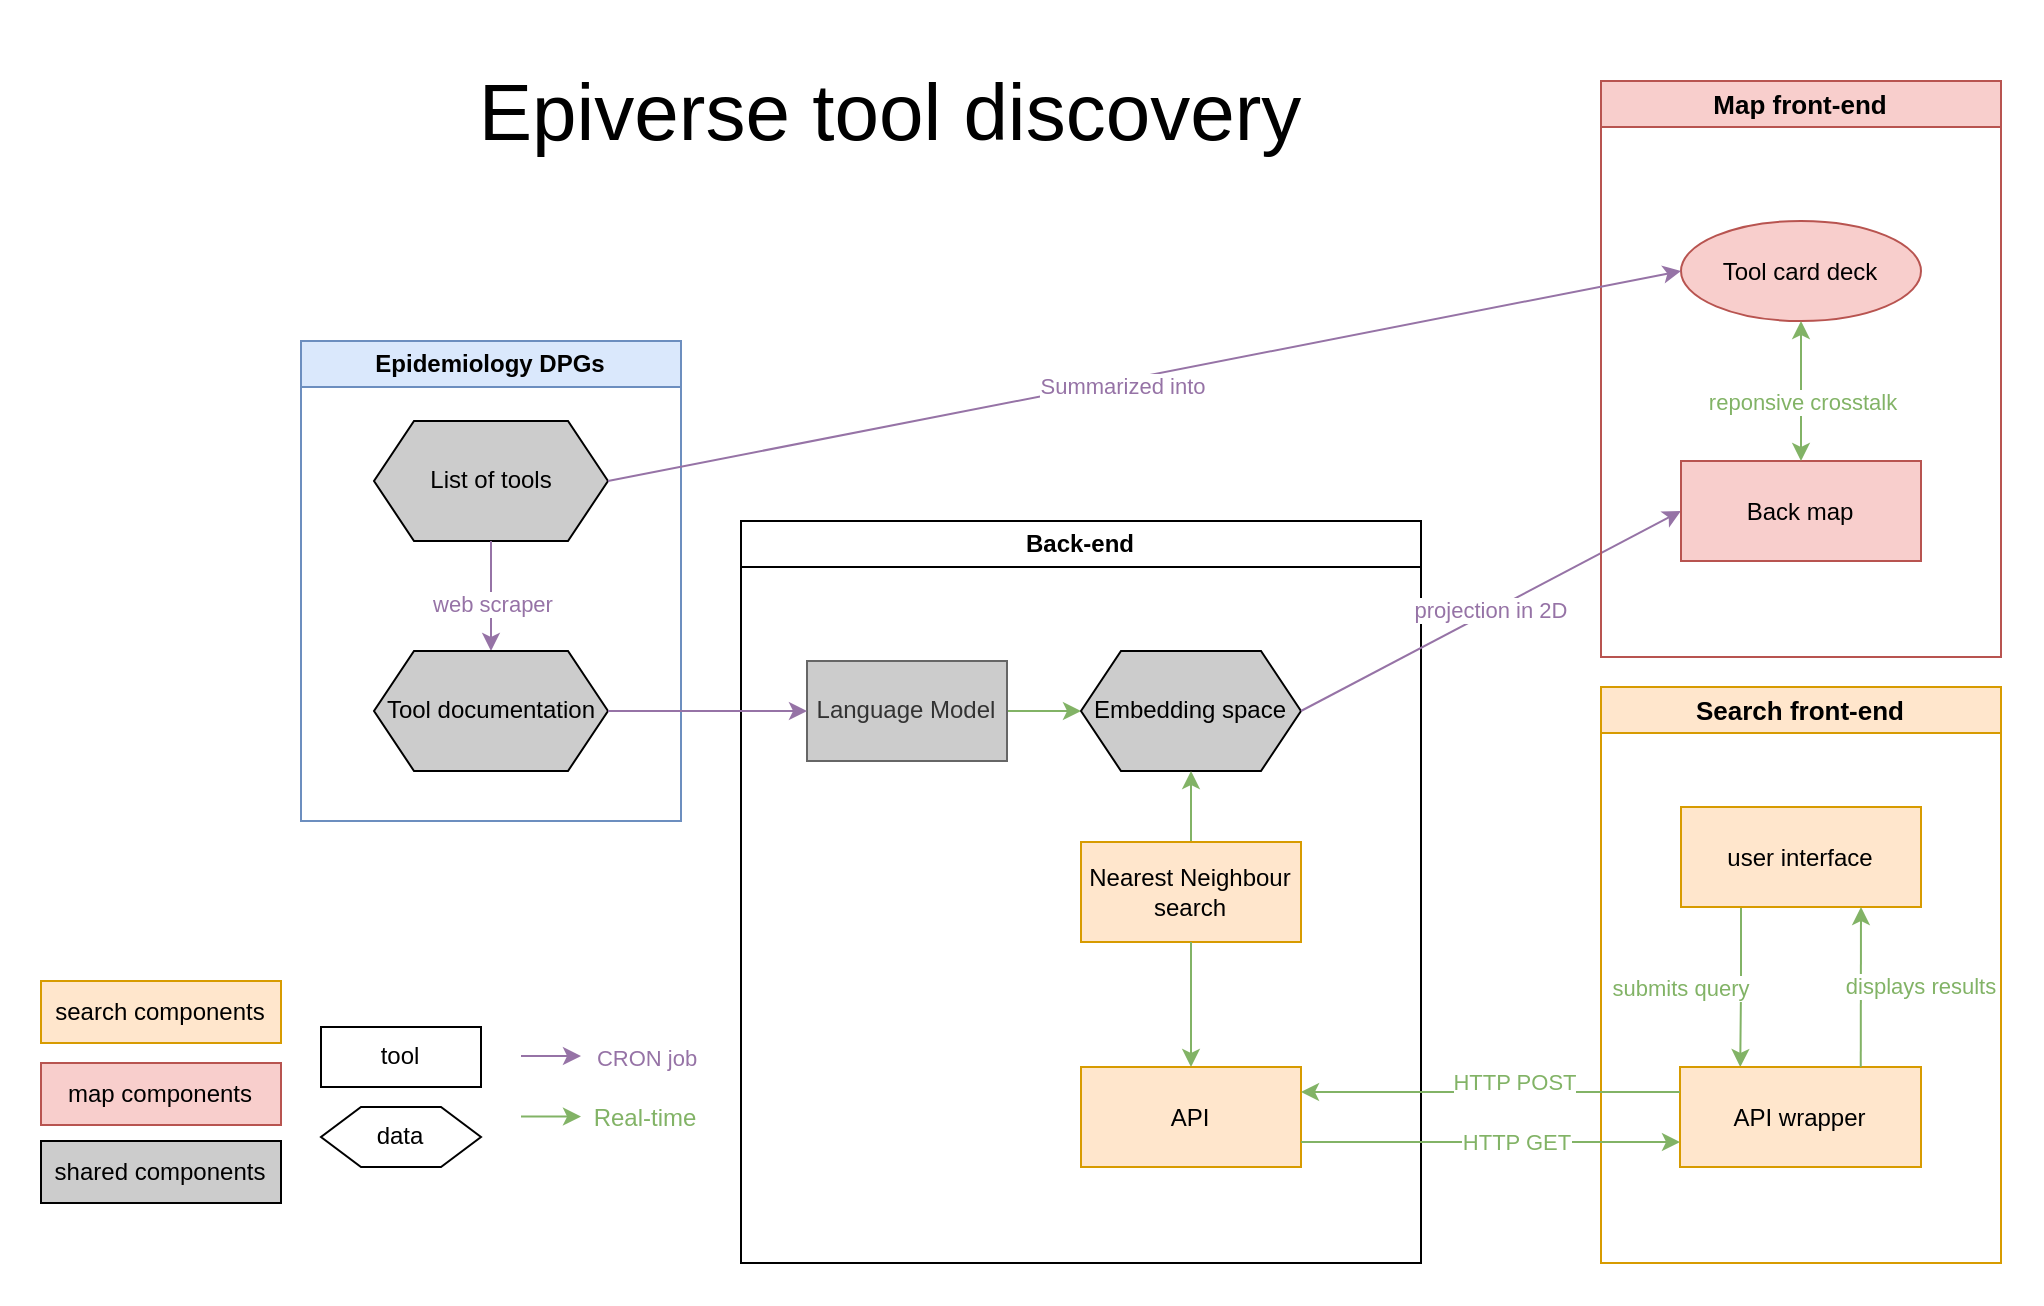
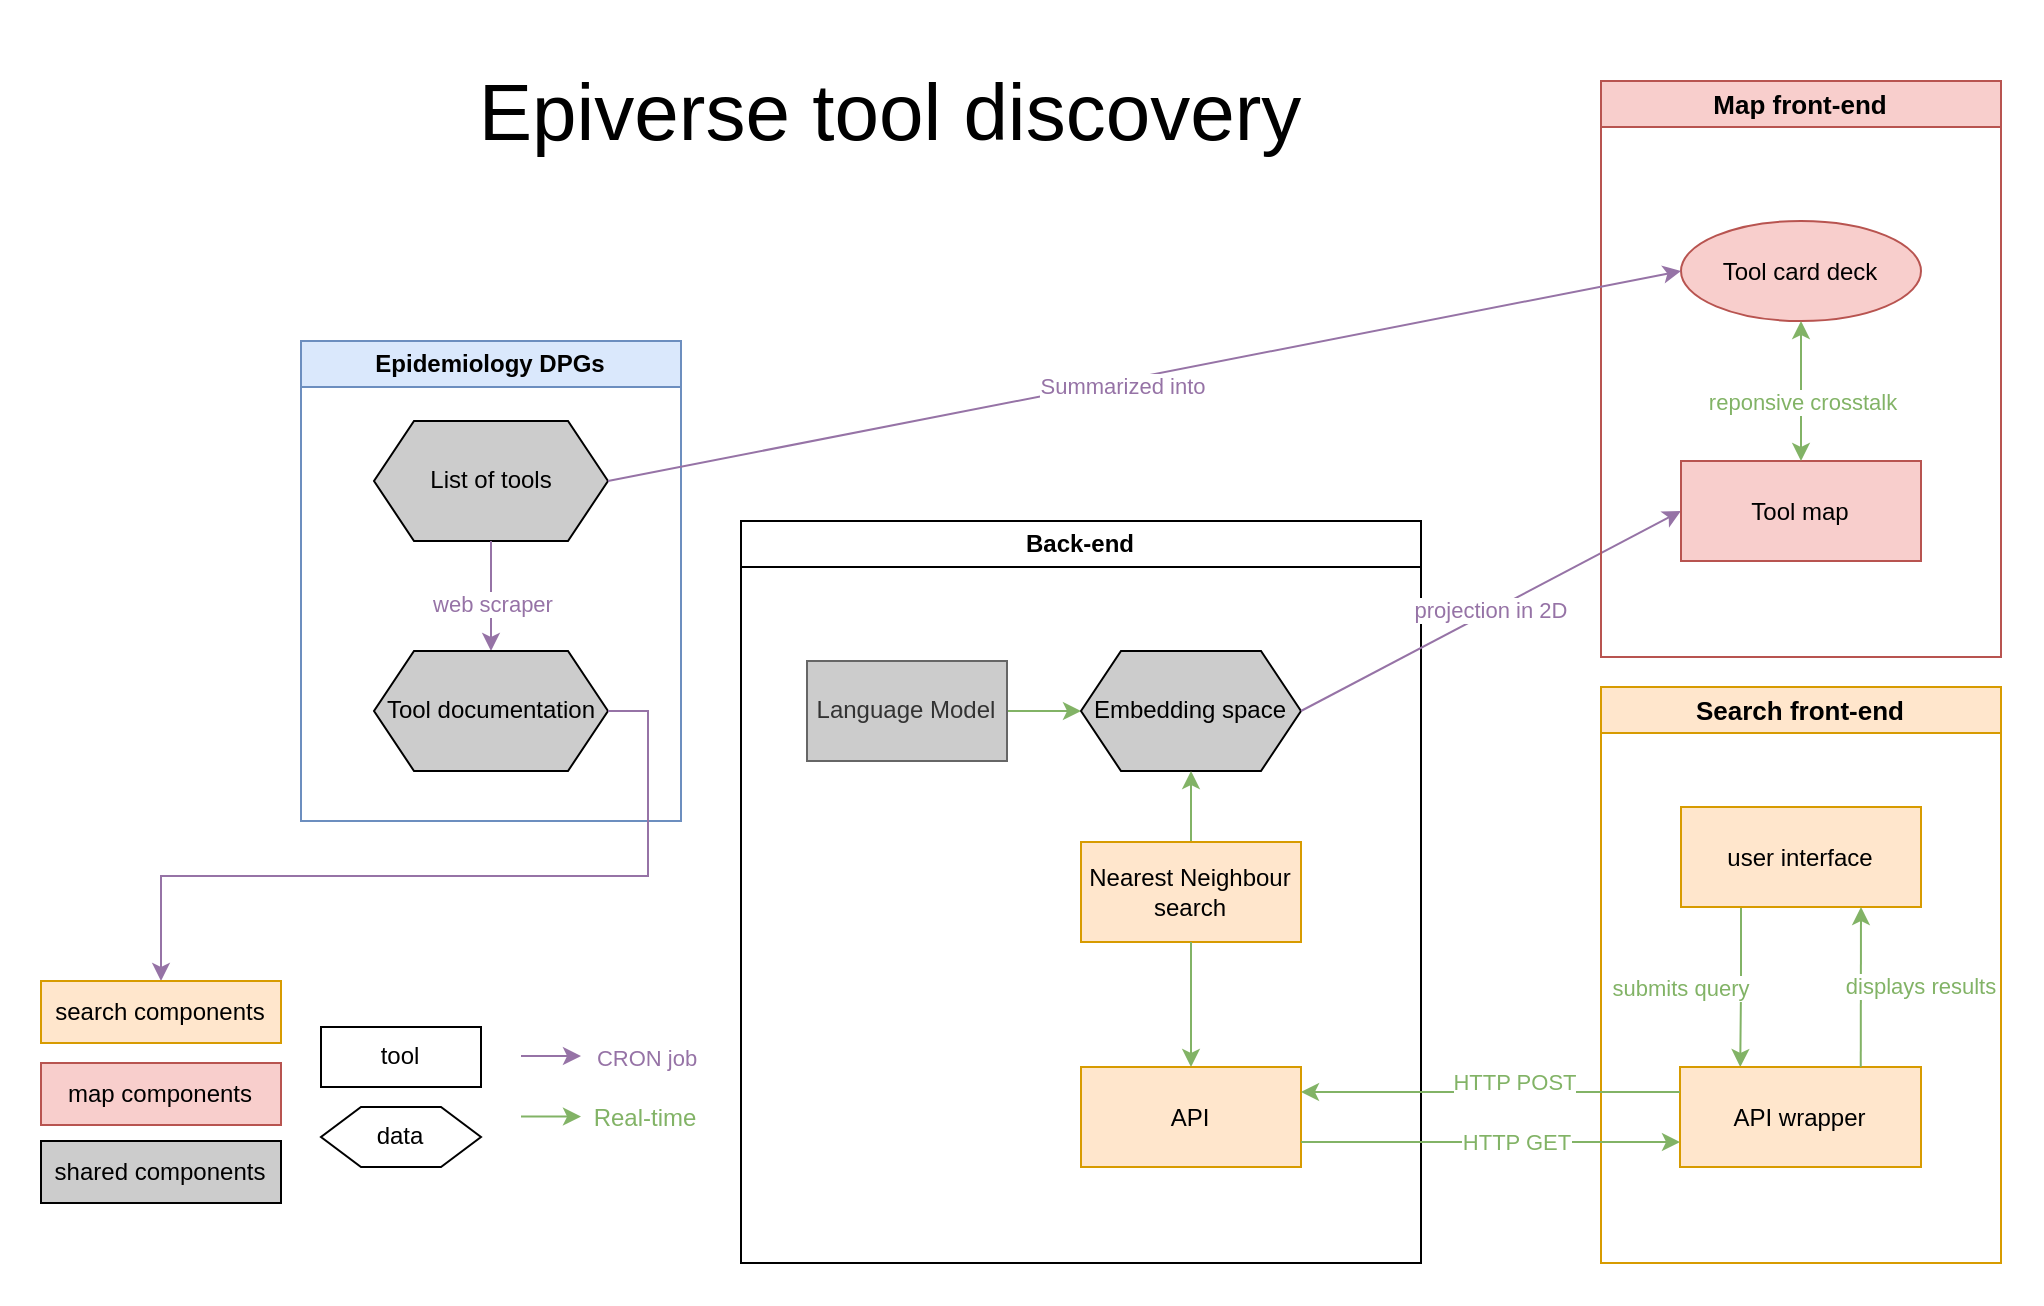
node "Back map": label "Back map" -> "Tool map"
edge "Tool documentation" -> "Language Model": now "Tool documentation" -> "search components"
